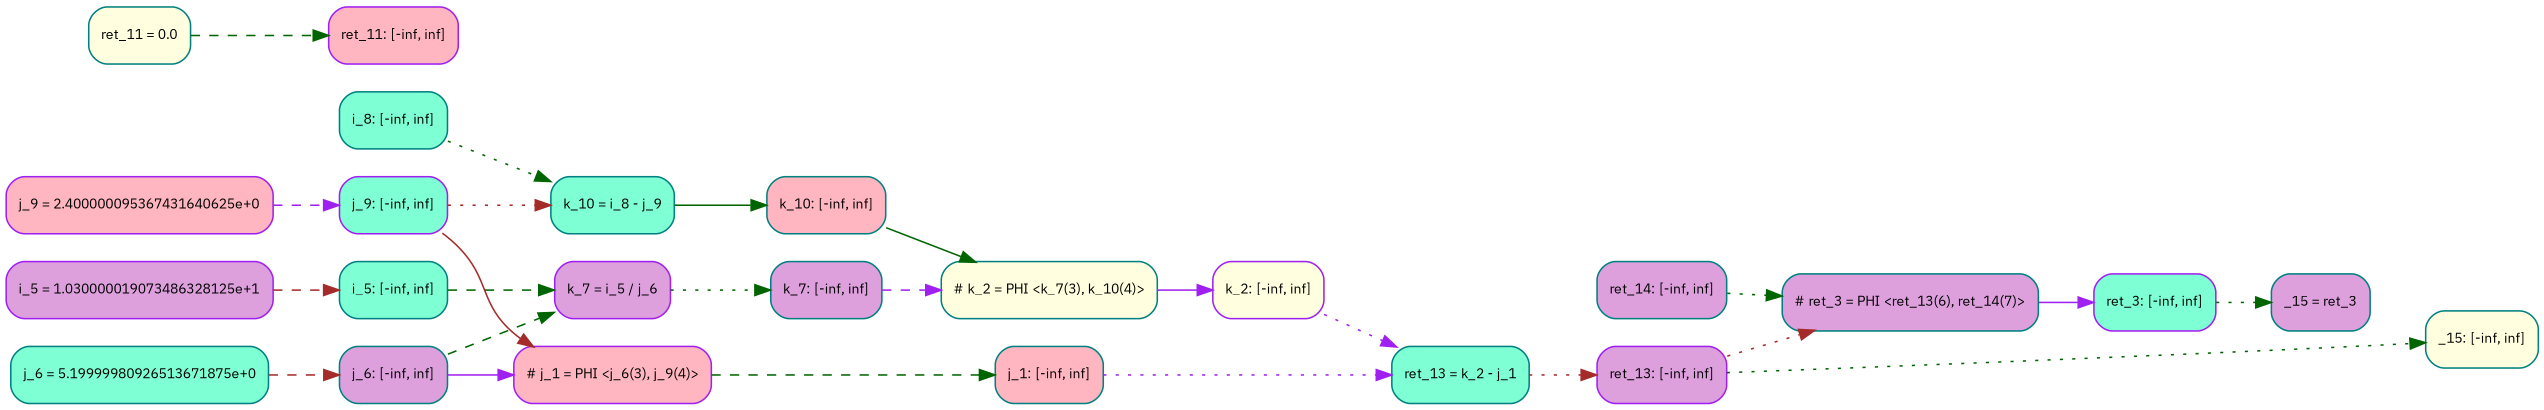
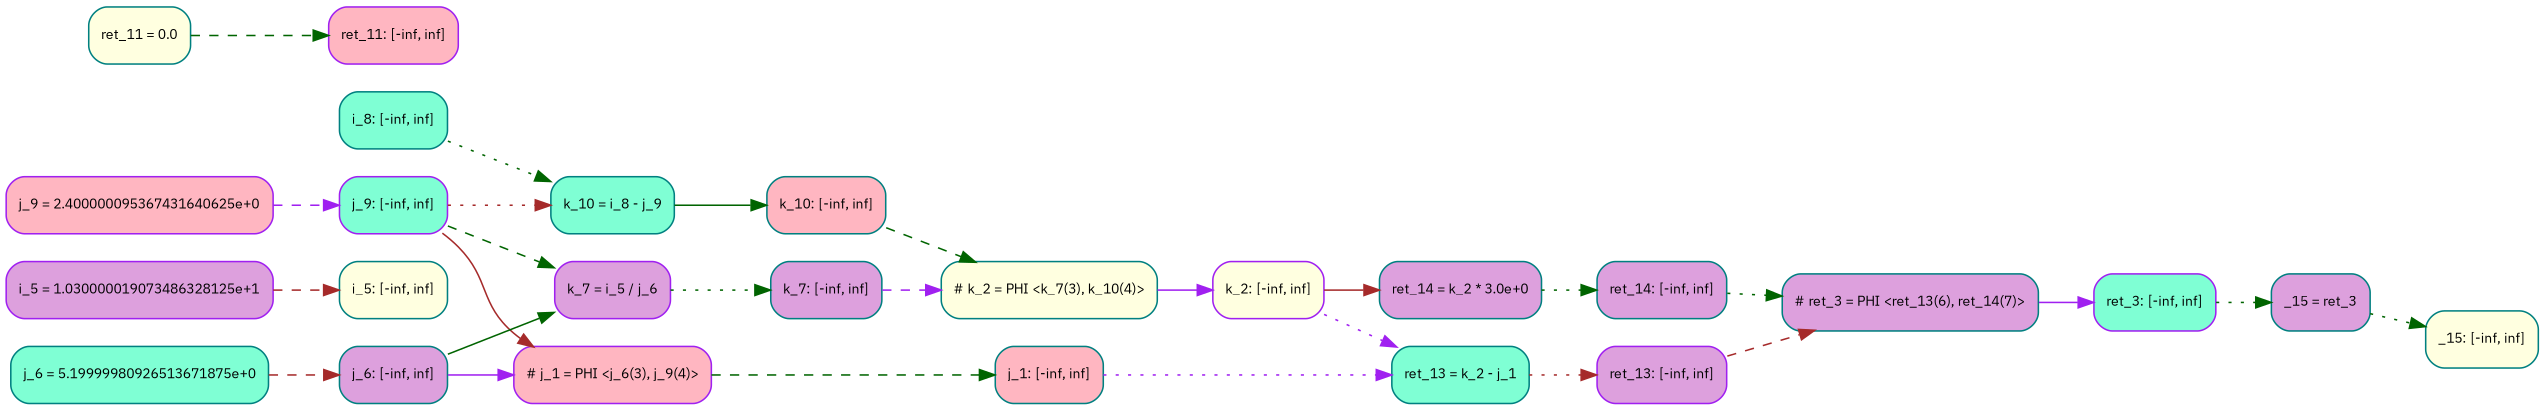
edge "k_10: [-inf, inf]" -> "# k_2 = PHI <k_7(3), k_10(4)>": style solid -> dashed
node "i_5: [-inf, inf]": fillcolor aquamarine -> lightyellow
edge "i_5: [-inf, inf]" -> "k_7 = i_5 / j_6": now "j_9: [-inf, inf]" -> "k_7 = i_5 / j_6"
node "ret_14 = k_2 * 3.0e+0": added
edge "j_6: [-inf, inf]" -> "k_7 = i_5 / j_6": style dashed -> solid
edge "ret_13: [-inf, inf]" -> "# ret_3 = PHI <ret_13(6), ret_14(7)>": style dotted -> dashed
edge "ret_13: [-inf, inf]" -> "_15: [-inf, inf]": now "_15 = ret_3" -> "_15: [-inf, inf]"
